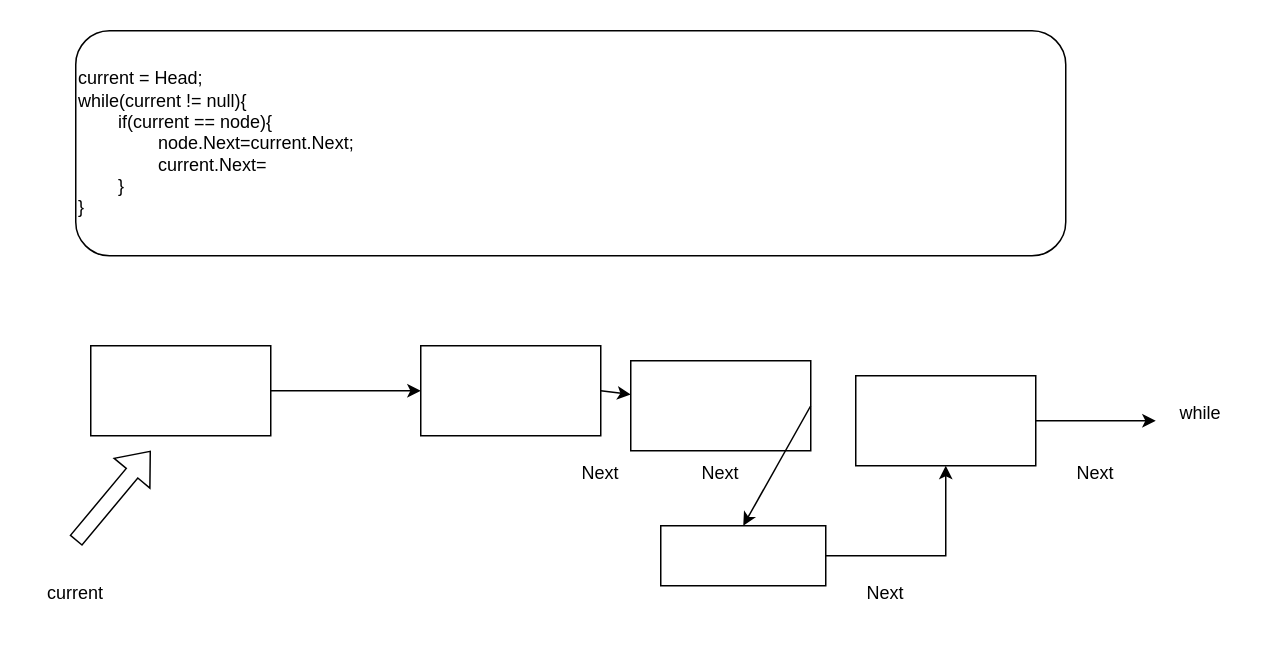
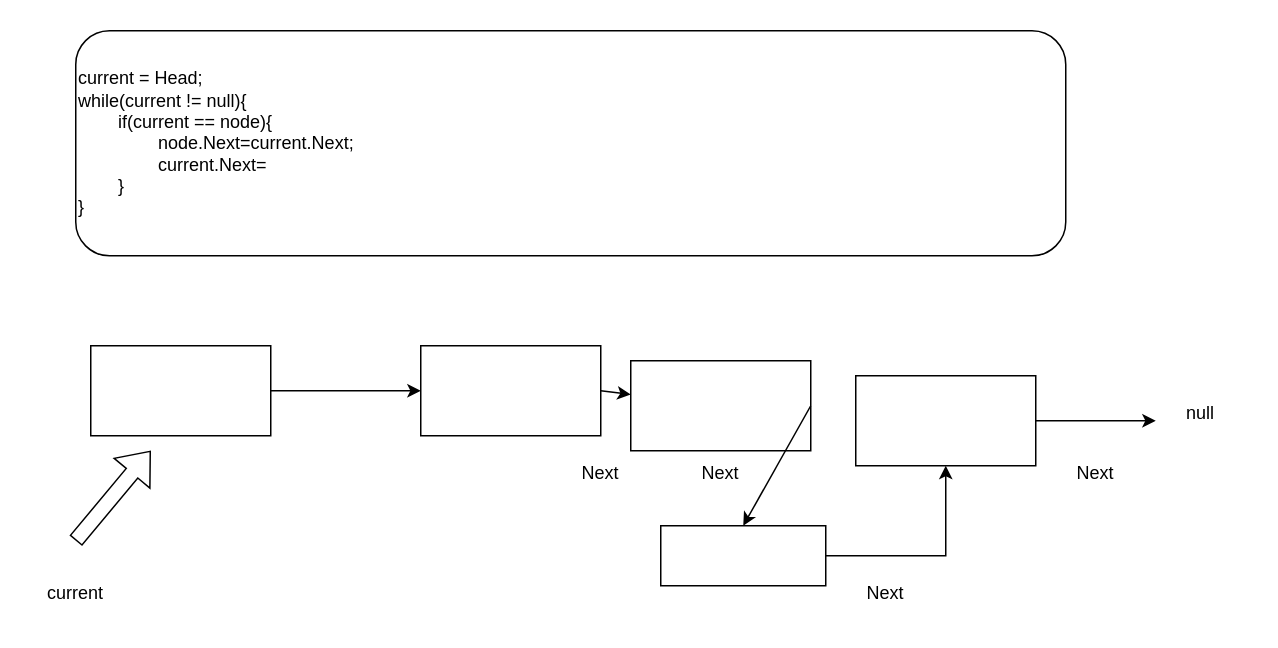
node "while": label "while" -> "null"
